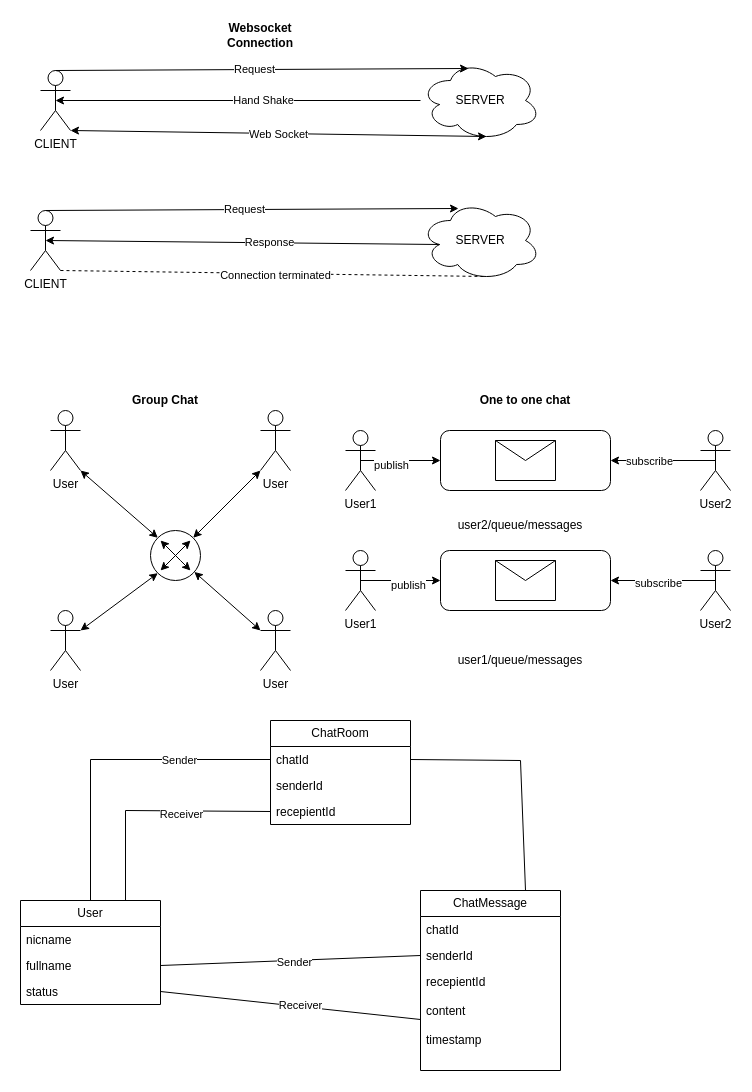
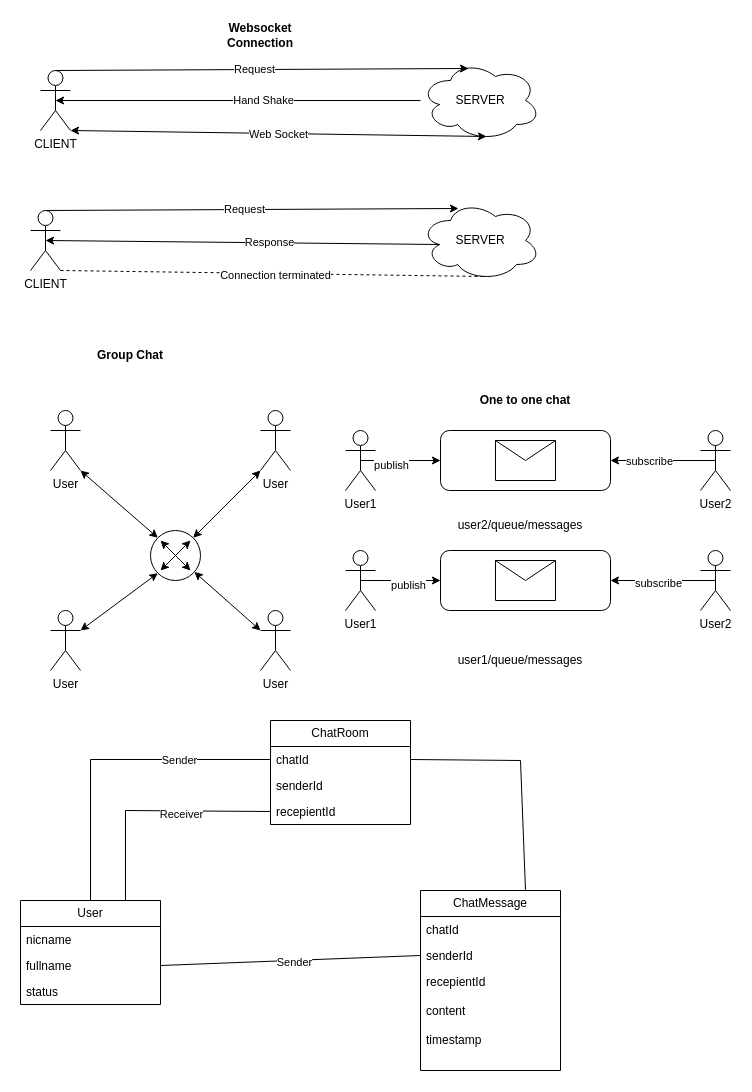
node "Group Chat": moved (166, 401) -> (131, 356)
edge "status" -- "recepientId content timestamp": removed, label "Receiver"
